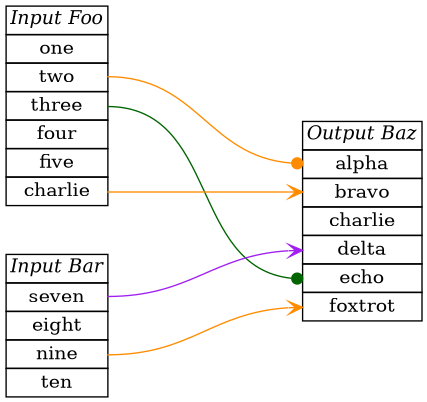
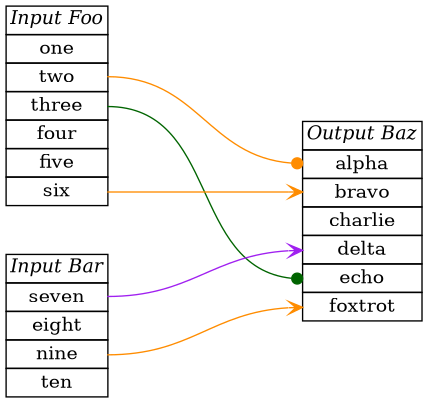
node "Input Foo": text "charlie" -> "six"
